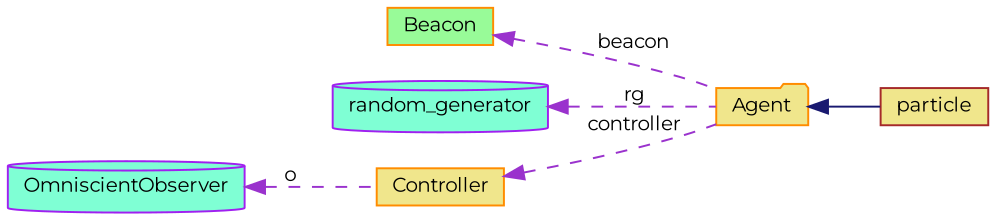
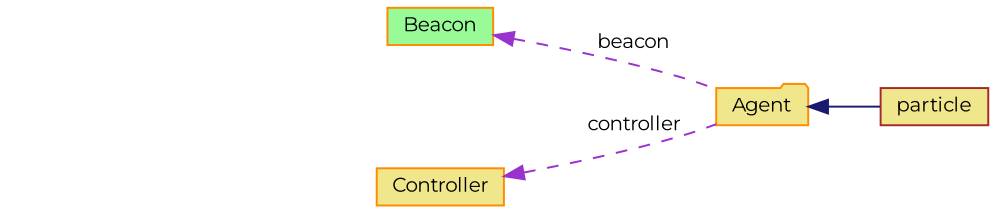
node "random_generator": removed
node "OmniscientObserver": removed
